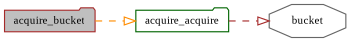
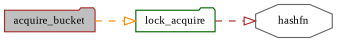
node "acquire_acquire": label "acquire_acquire" -> "lock_acquire"
node "bucket": label "bucket" -> "hashfn"
